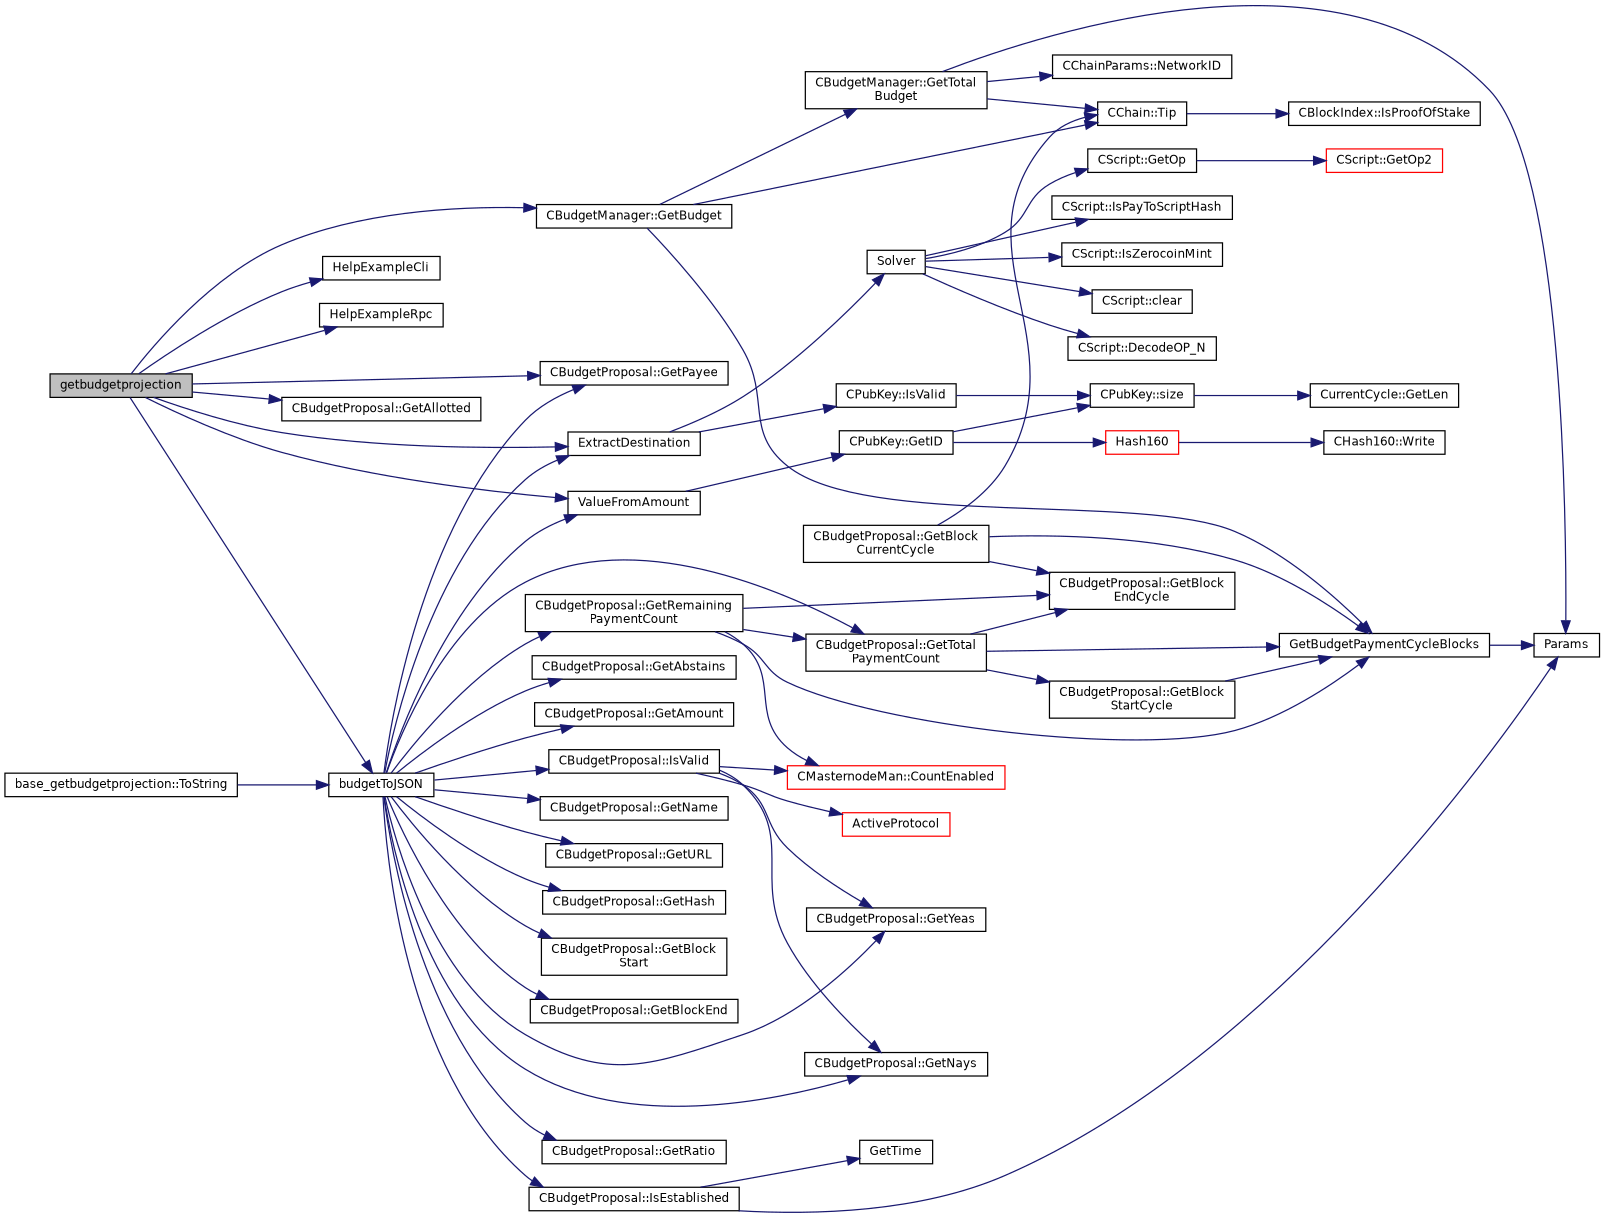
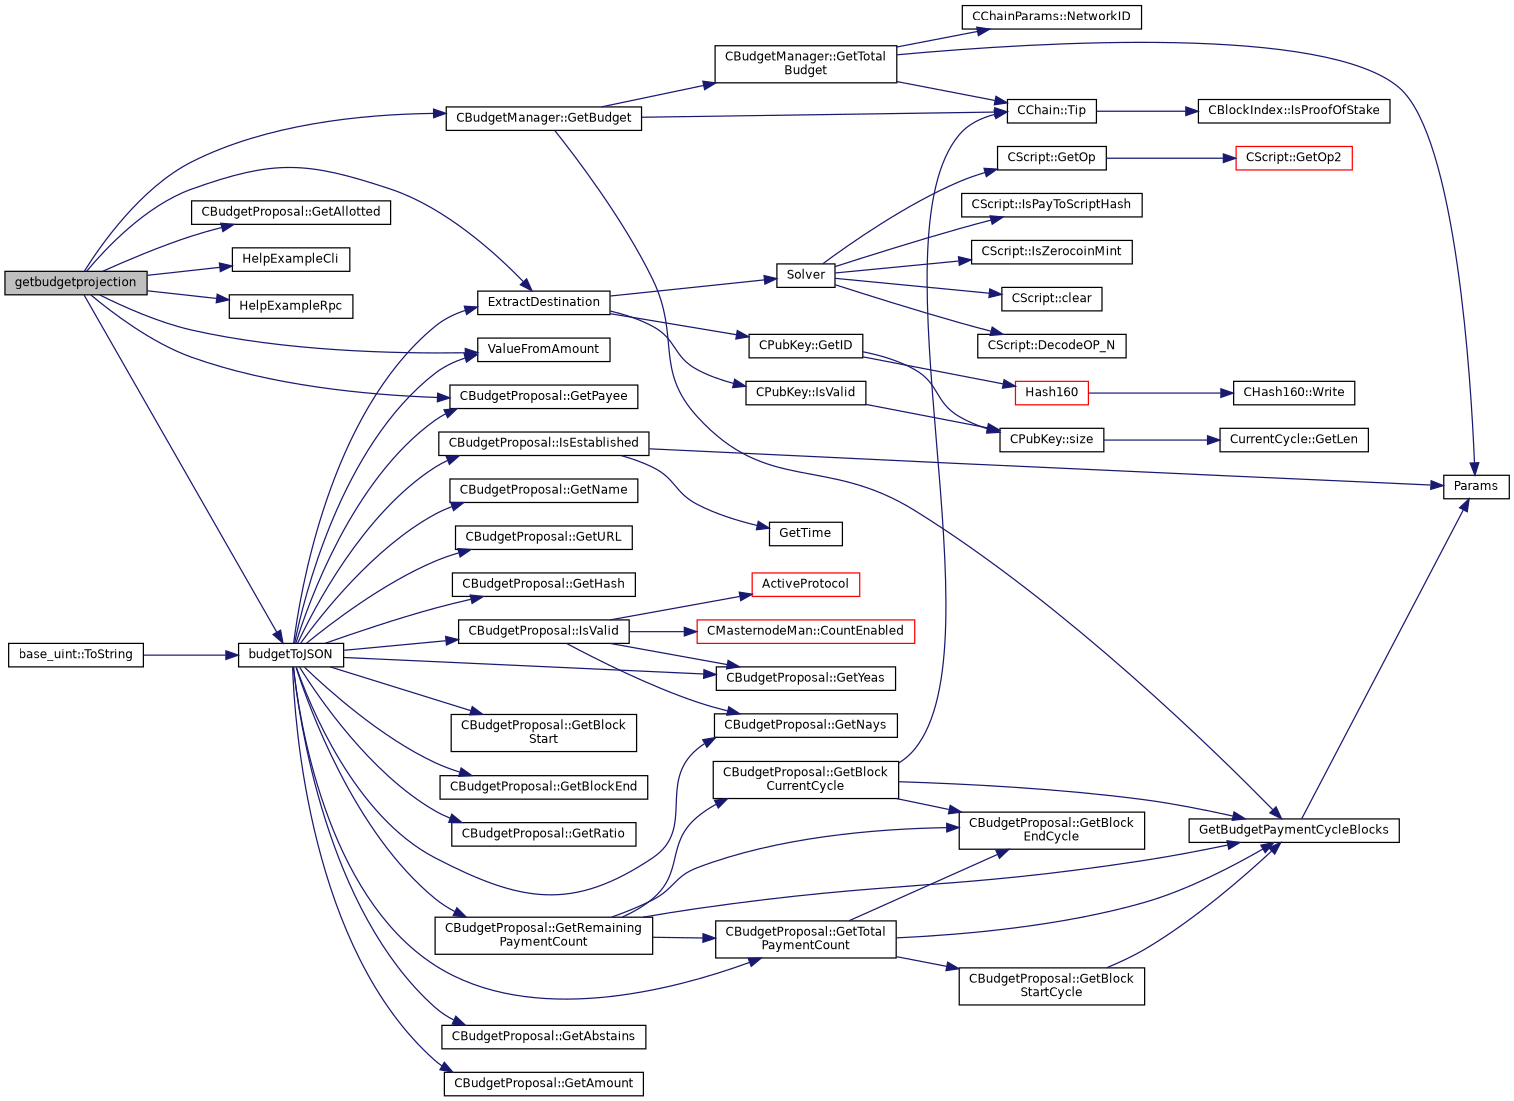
edge "ValueFromAmount" -> "CPubKey::GetID": now "ExtractDestination" -> "CPubKey::GetID"
edge "CBudgetProposal::GetRemaining PaymentCount" -> "CMasternodeMan::CountEnabled": now "CBudgetProposal::GetRemaining PaymentCount" -> "CBudgetProposal::GetBlock CurrentCycle"
node "base_getbudgetprojection::ToString": label "base_getbudgetprojection::ToString" -> "base_uint::ToString"
